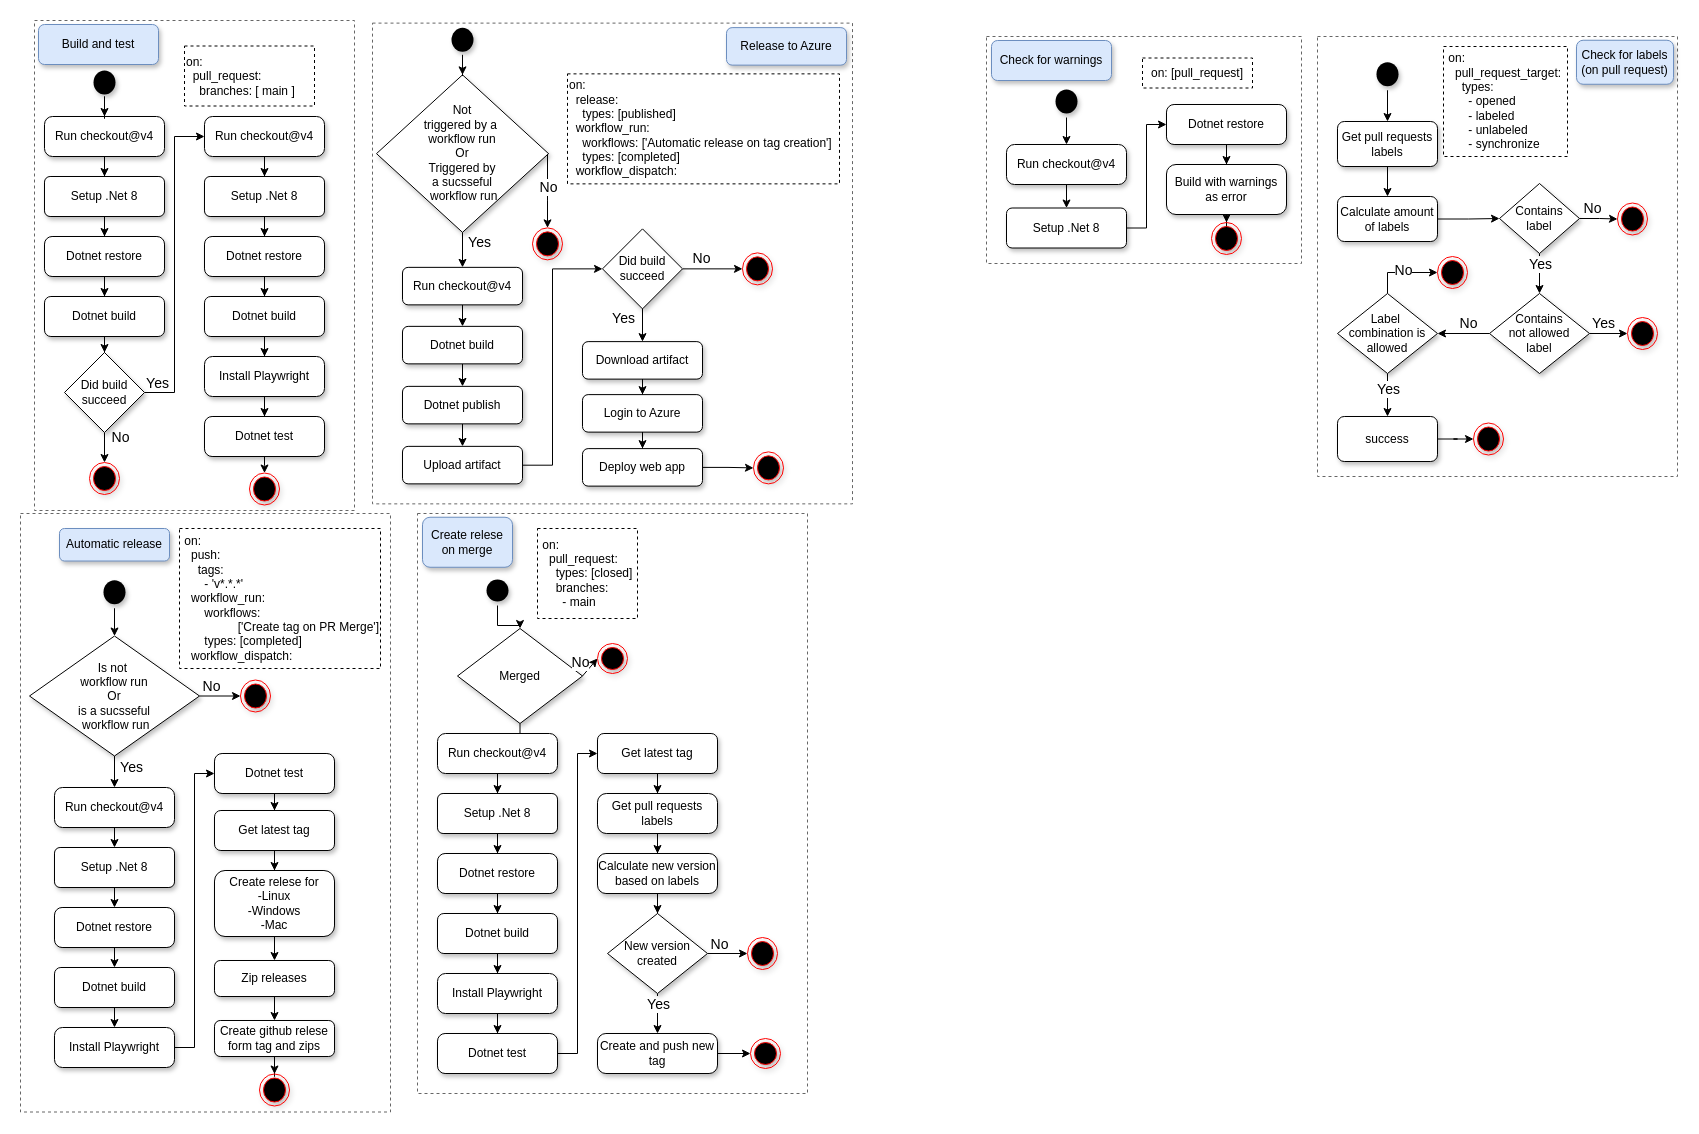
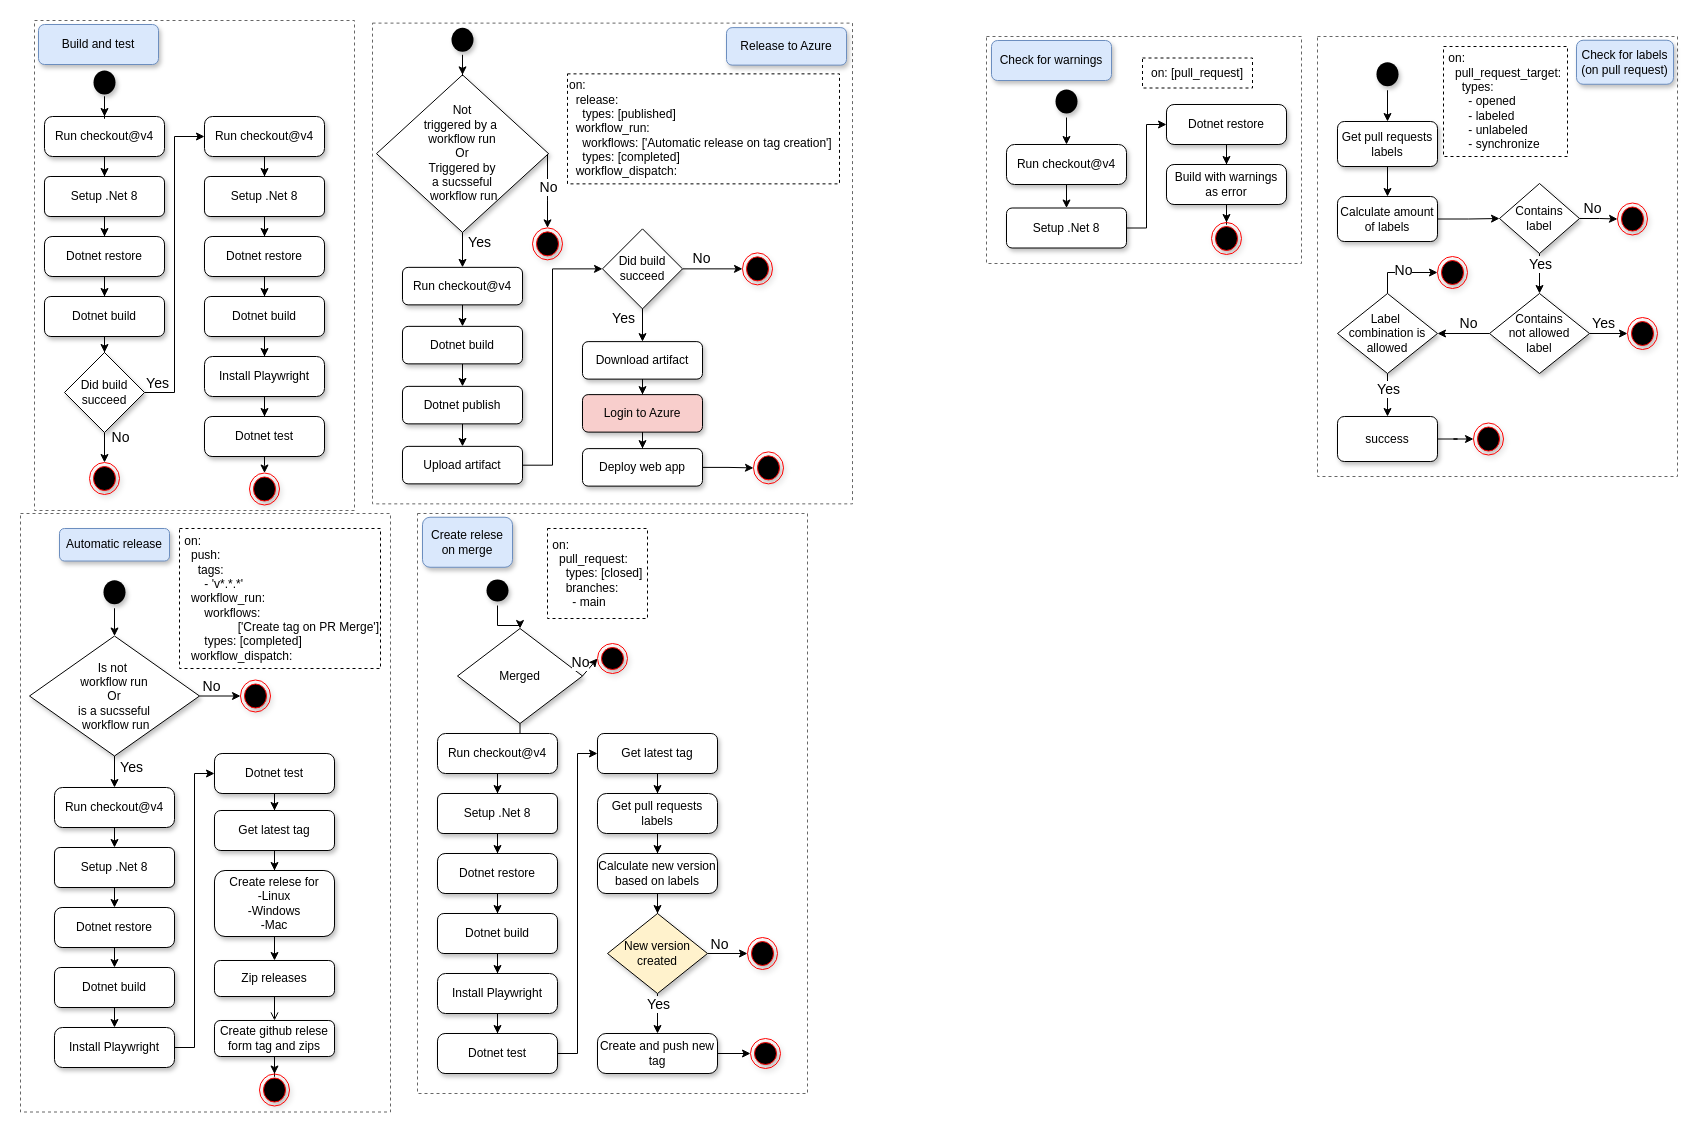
node "on: pull_request: branches: [ main ]": removed
node "Build with warnings as error": size 120x50 -> 120x40
node "Login to Azure": fillcolor #ffffff -> #f8cecc
node "on: pull_request: types: [closed] branches: - main": moved (588, 574) -> (598, 574)
node "New version created": fillcolor #ffffff -> #fff2cc
edge "Zip releases" -> "Create github relese form tag and zips": arrowhead classic -> open
